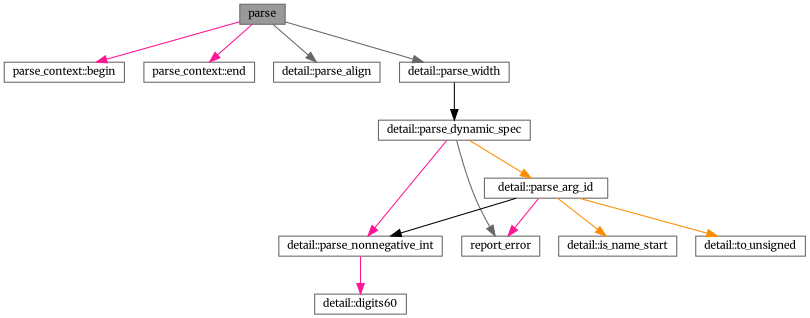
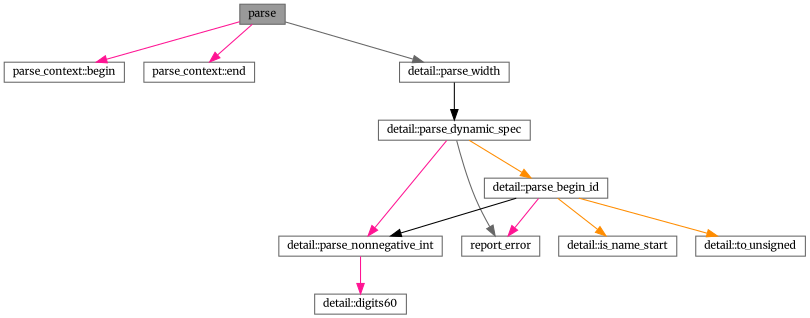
node "detail::parse_align": removed
node "detail::parse_arg_id": label "detail::parse_arg_id" -> "detail::parse_begin_id"
